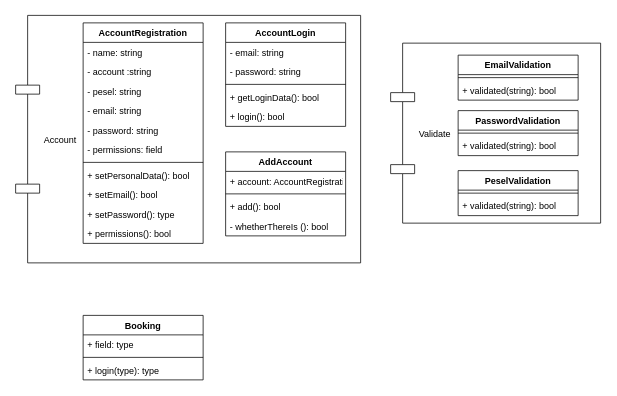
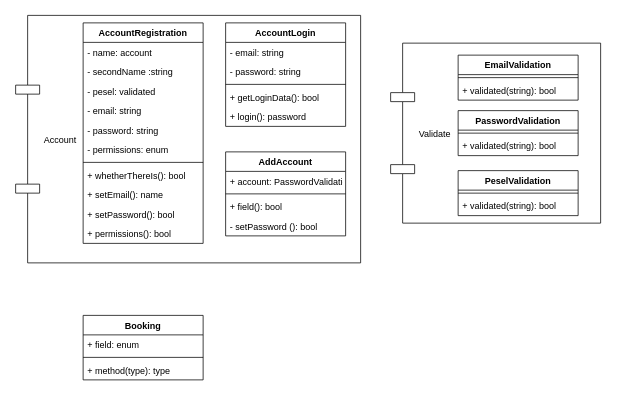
node "- name: string": label "- name: string" -> "- name: account"
node "- account :string": label "- account :string" -> "- secondName :string"
node "- pesel: string": label "- pesel: string" -> "- pesel: validated"
node "+ login(): bool": label "+ login(): bool" -> "+ login(): password"
node "- permissions: field": label "- permissions: field" -> "- permissions: enum"
node "+ setPersonalData(): bool": label "+ setPersonalData(): bool" -> "+ whetherThereIs(): bool"
node "+ account: AccountRegistration": label "+ account: AccountRegistration" -> "+ account: PasswordValidation"
node "+ setEmail(): bool": label "+ setEmail(): bool" -> "+ setEmail(): name"
node "+ add(): bool": label "+ add(): bool" -> "+ field(): bool"
node "+ setPassword(): type": label "+ setPassword(): type" -> "+ setPassword(): bool"
node "- whetherThereIs (): bool": label "- whetherThereIs (): bool" -> "- setPassword (): bool"
node "+ field: type": label "+ field: type" -> "+ field: enum"
node "+ login(type): type": label "+ login(type): type" -> "+ method(type): type"
